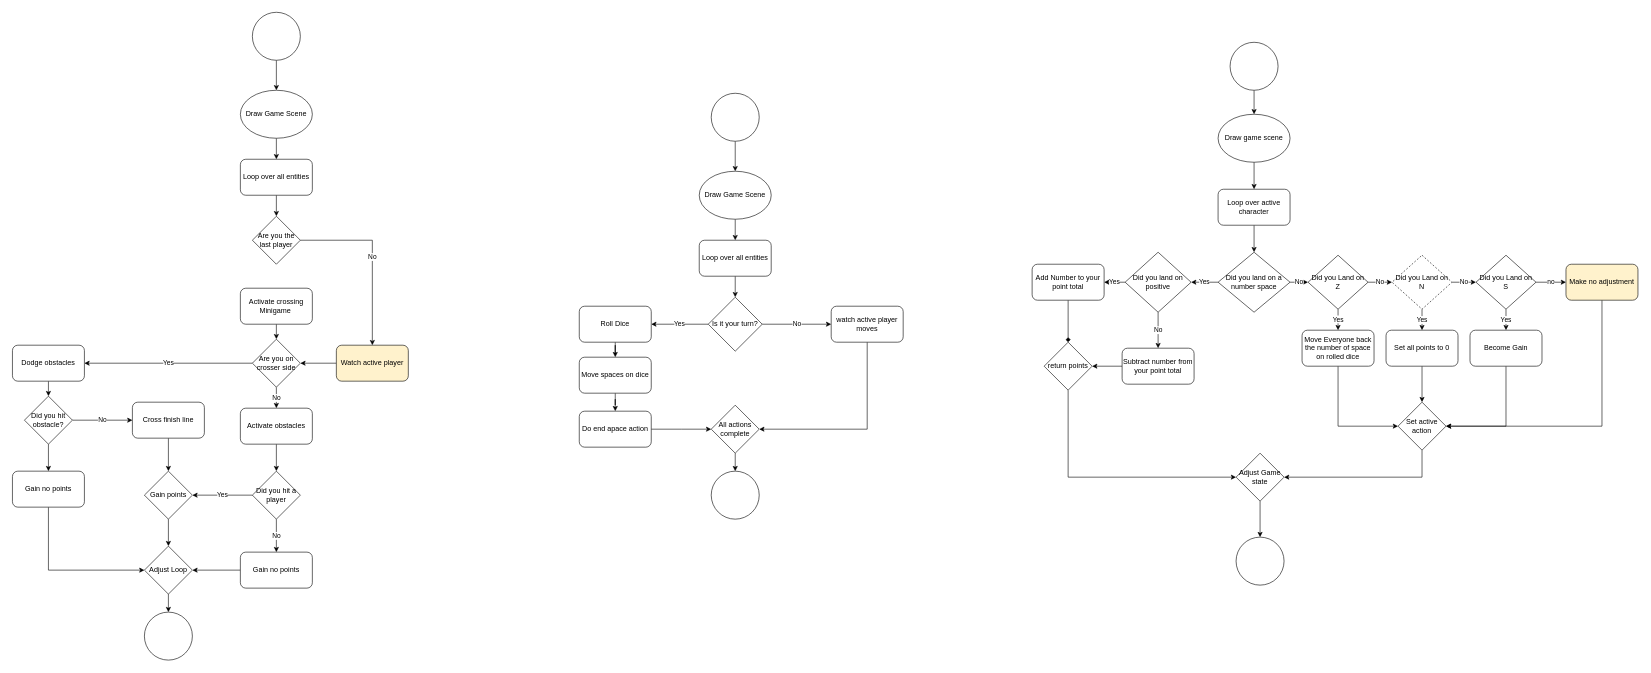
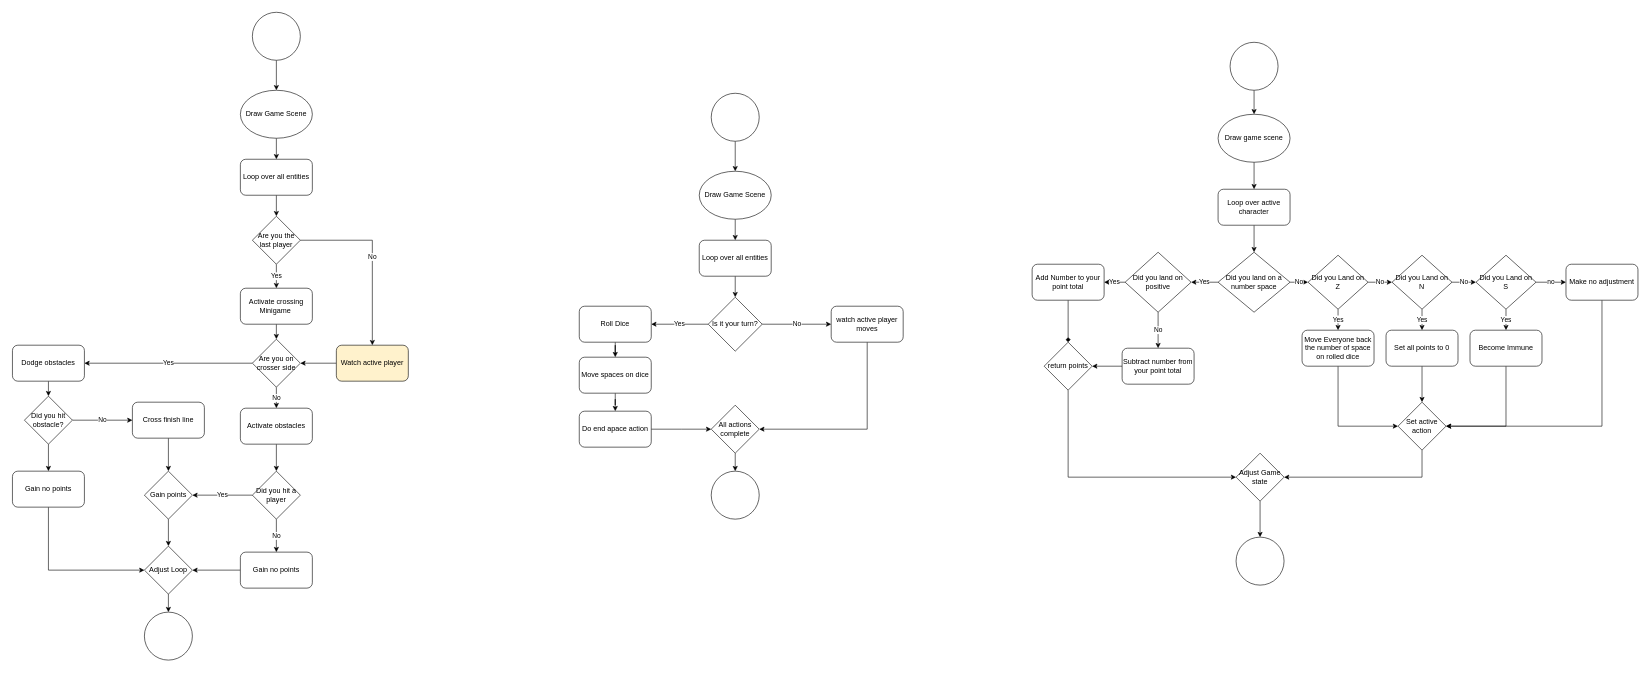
edge "Are you the last player" -> "Activate crossing Minigame": added, label "Yes"
node "Did you Land on N": style dashed -> solid
node "Make no adjustment": fillcolor #fff2cc -> #ffffff
node "Become Gain": label "Become Gain" -> "Become Immune"
